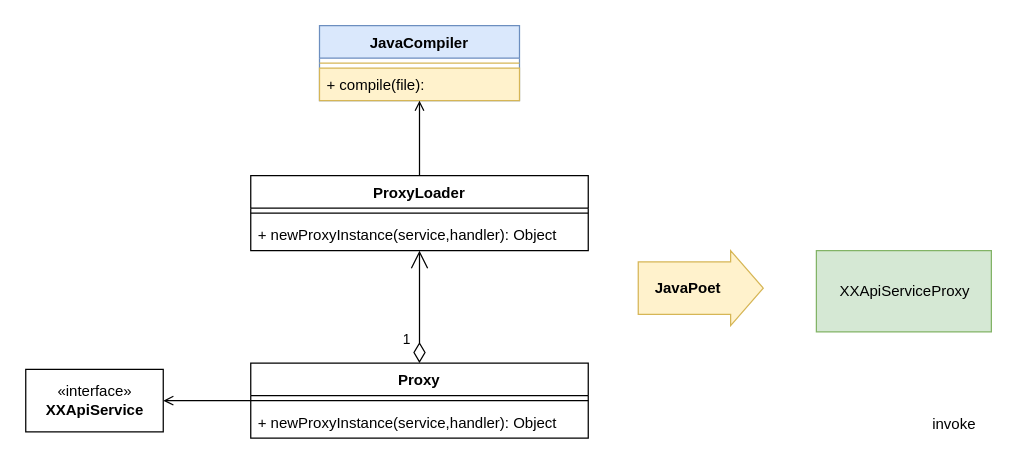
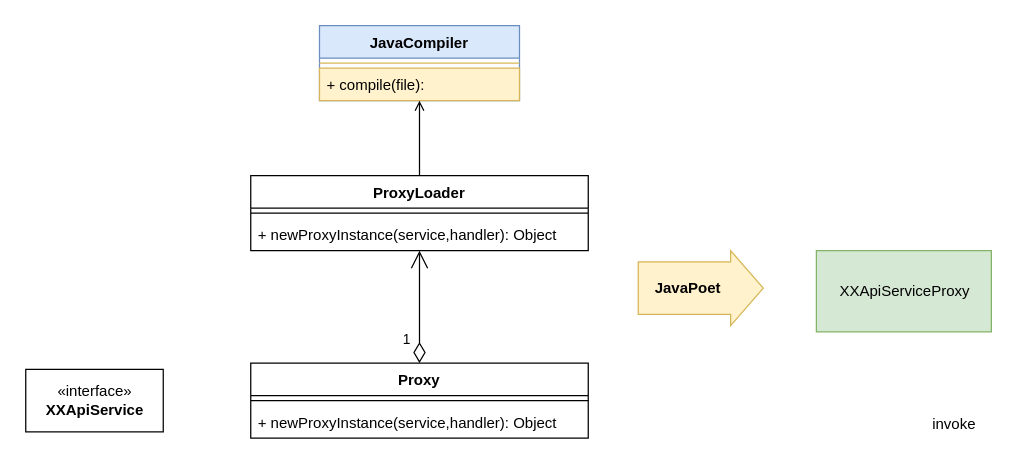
edge "Proxy" -> "«interface» XXApiService": removed
